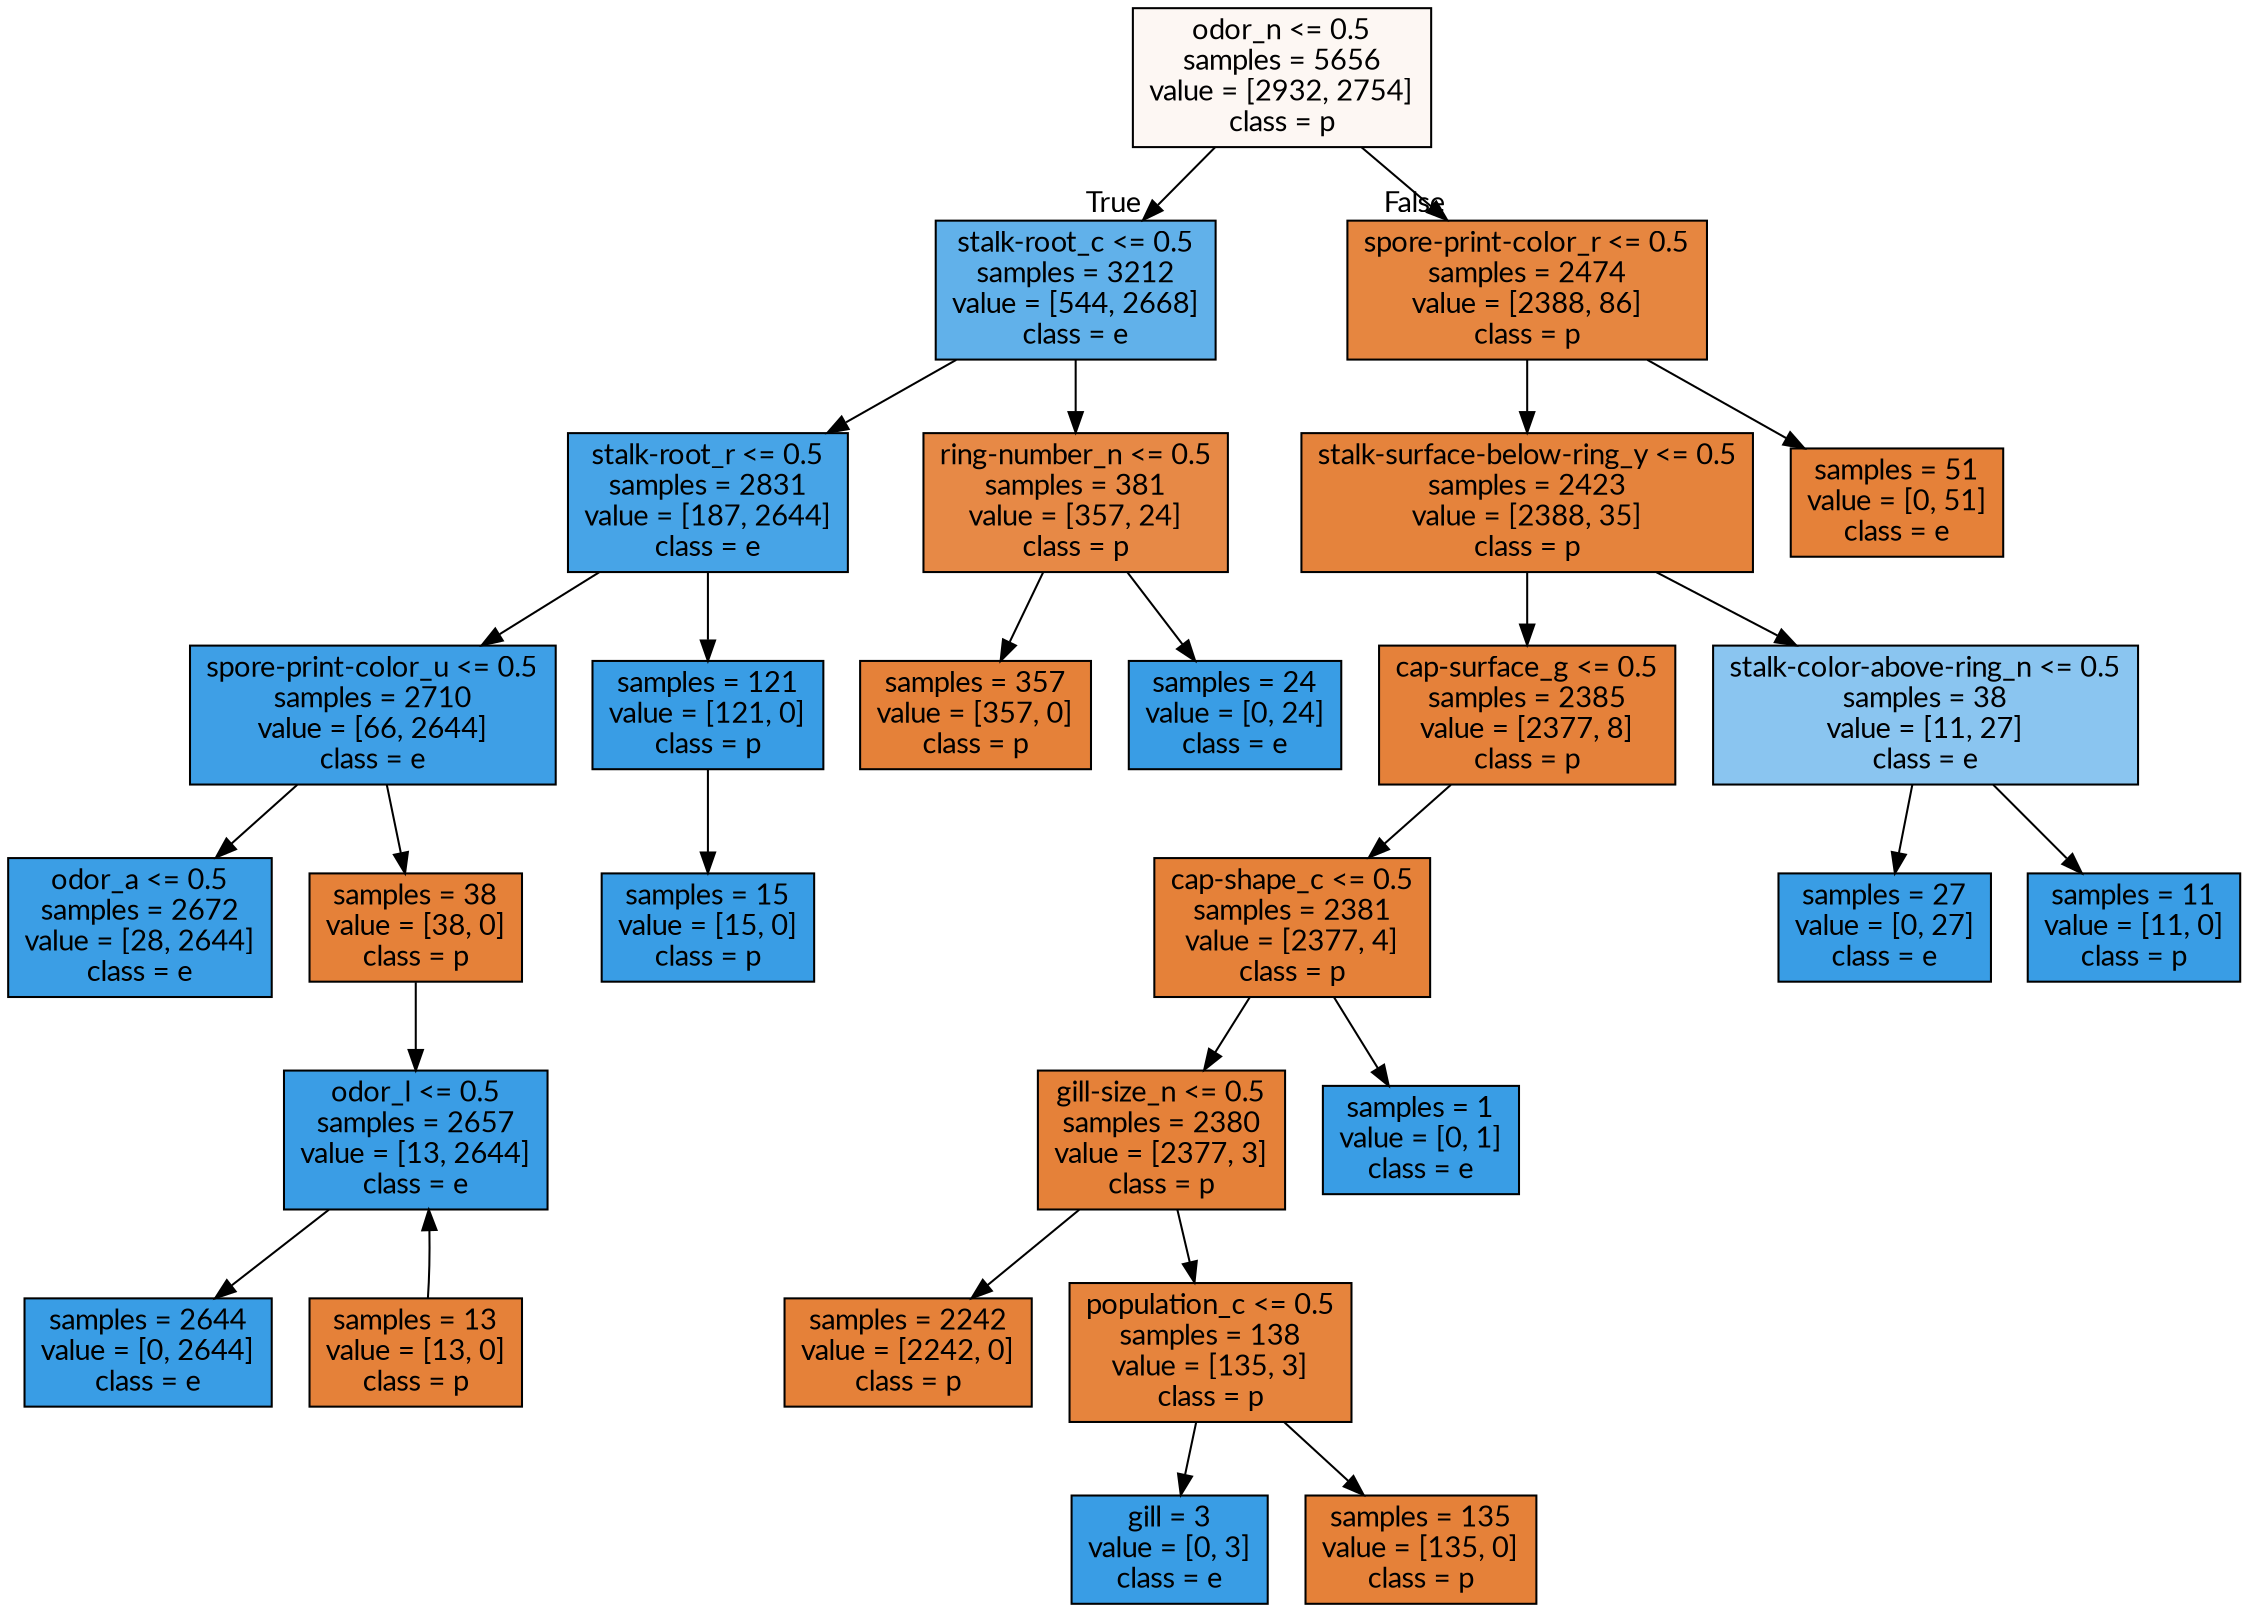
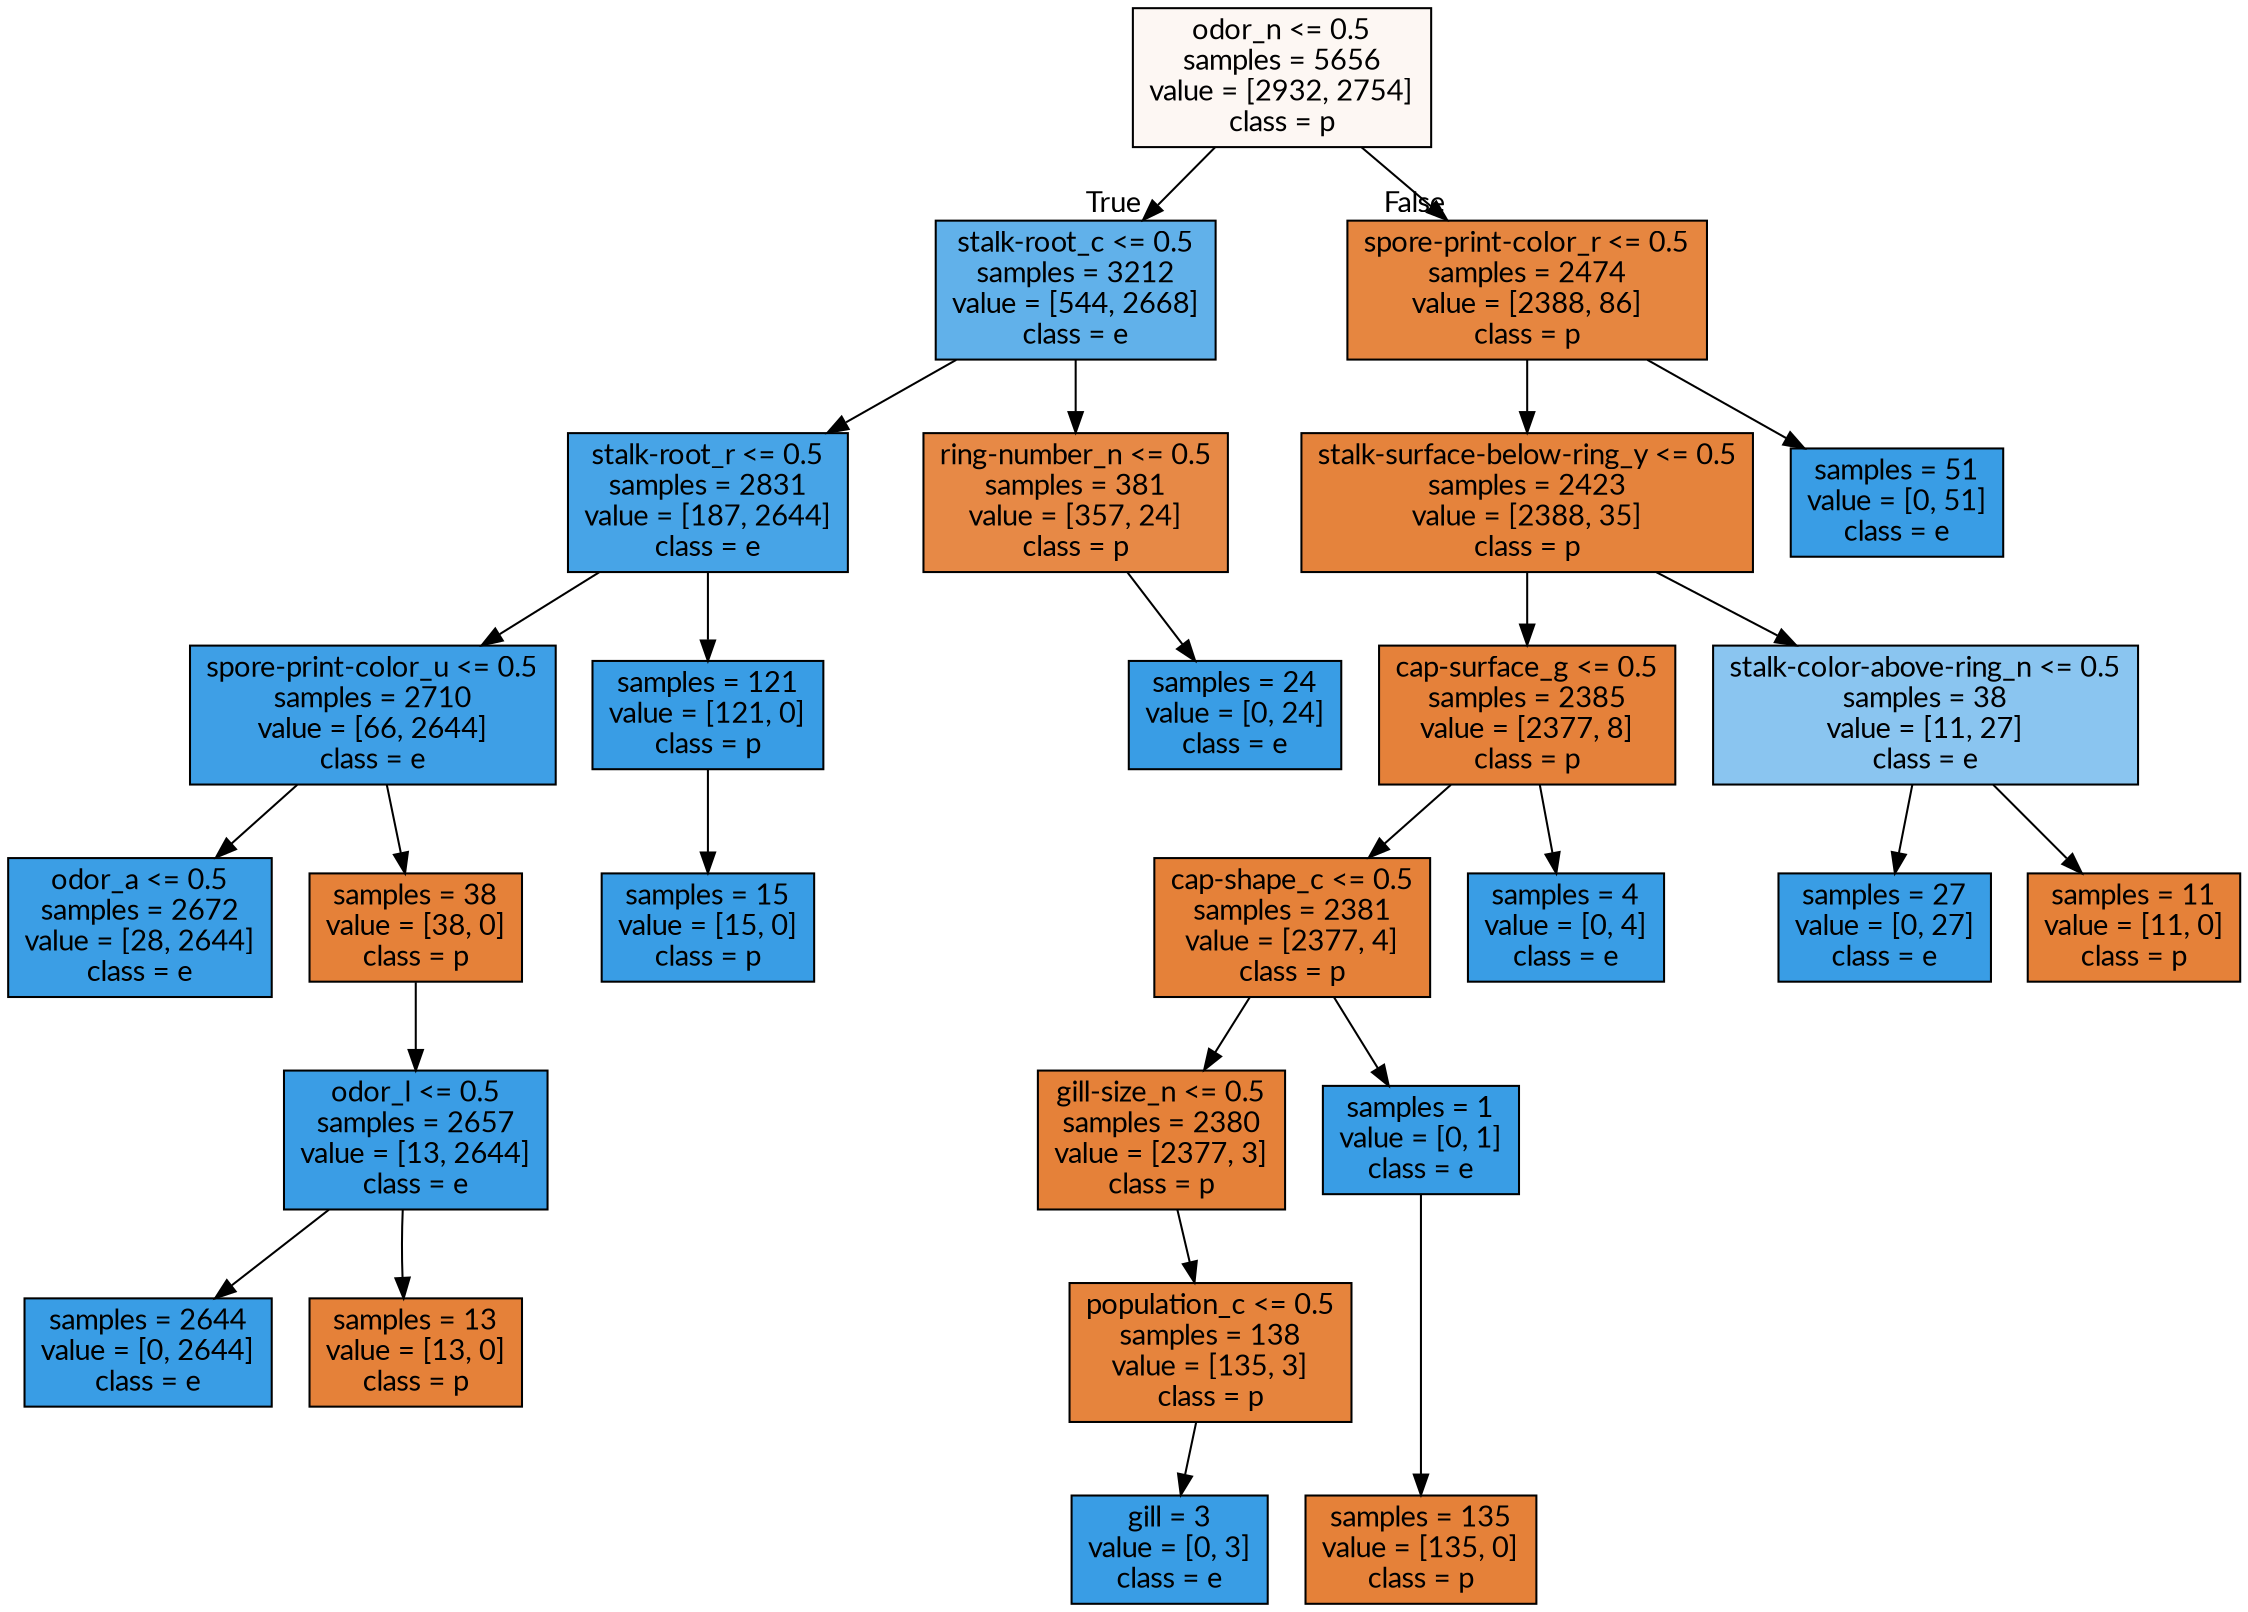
node "samples = 51 value = [0, 51] class = e": fillcolor #e58139 -> #399de5
node "samples = 357 value = [357, 0] class = p": removed
node "samples = 4 value = [0, 4] class = e": added
node "samples = 11 value = [11, 0] class = p": fillcolor #399de5 -> #e58139
edge "samples = 13 value = [13, 0] class = p" -> "odor_l <= 0.5 samples = 2657 value = [13, 2644] class = e": reversed
node "samples = 2242 value = [2242, 0] class = p": removed
edge "population_c <= 0.5 samples = 138 value = [135, 3] class = p" -> "samples = 135 value = [135, 0] class = p": now "samples = 1 value = [0, 1] class = e" -> "samples = 135 value = [135, 0] class = p"
